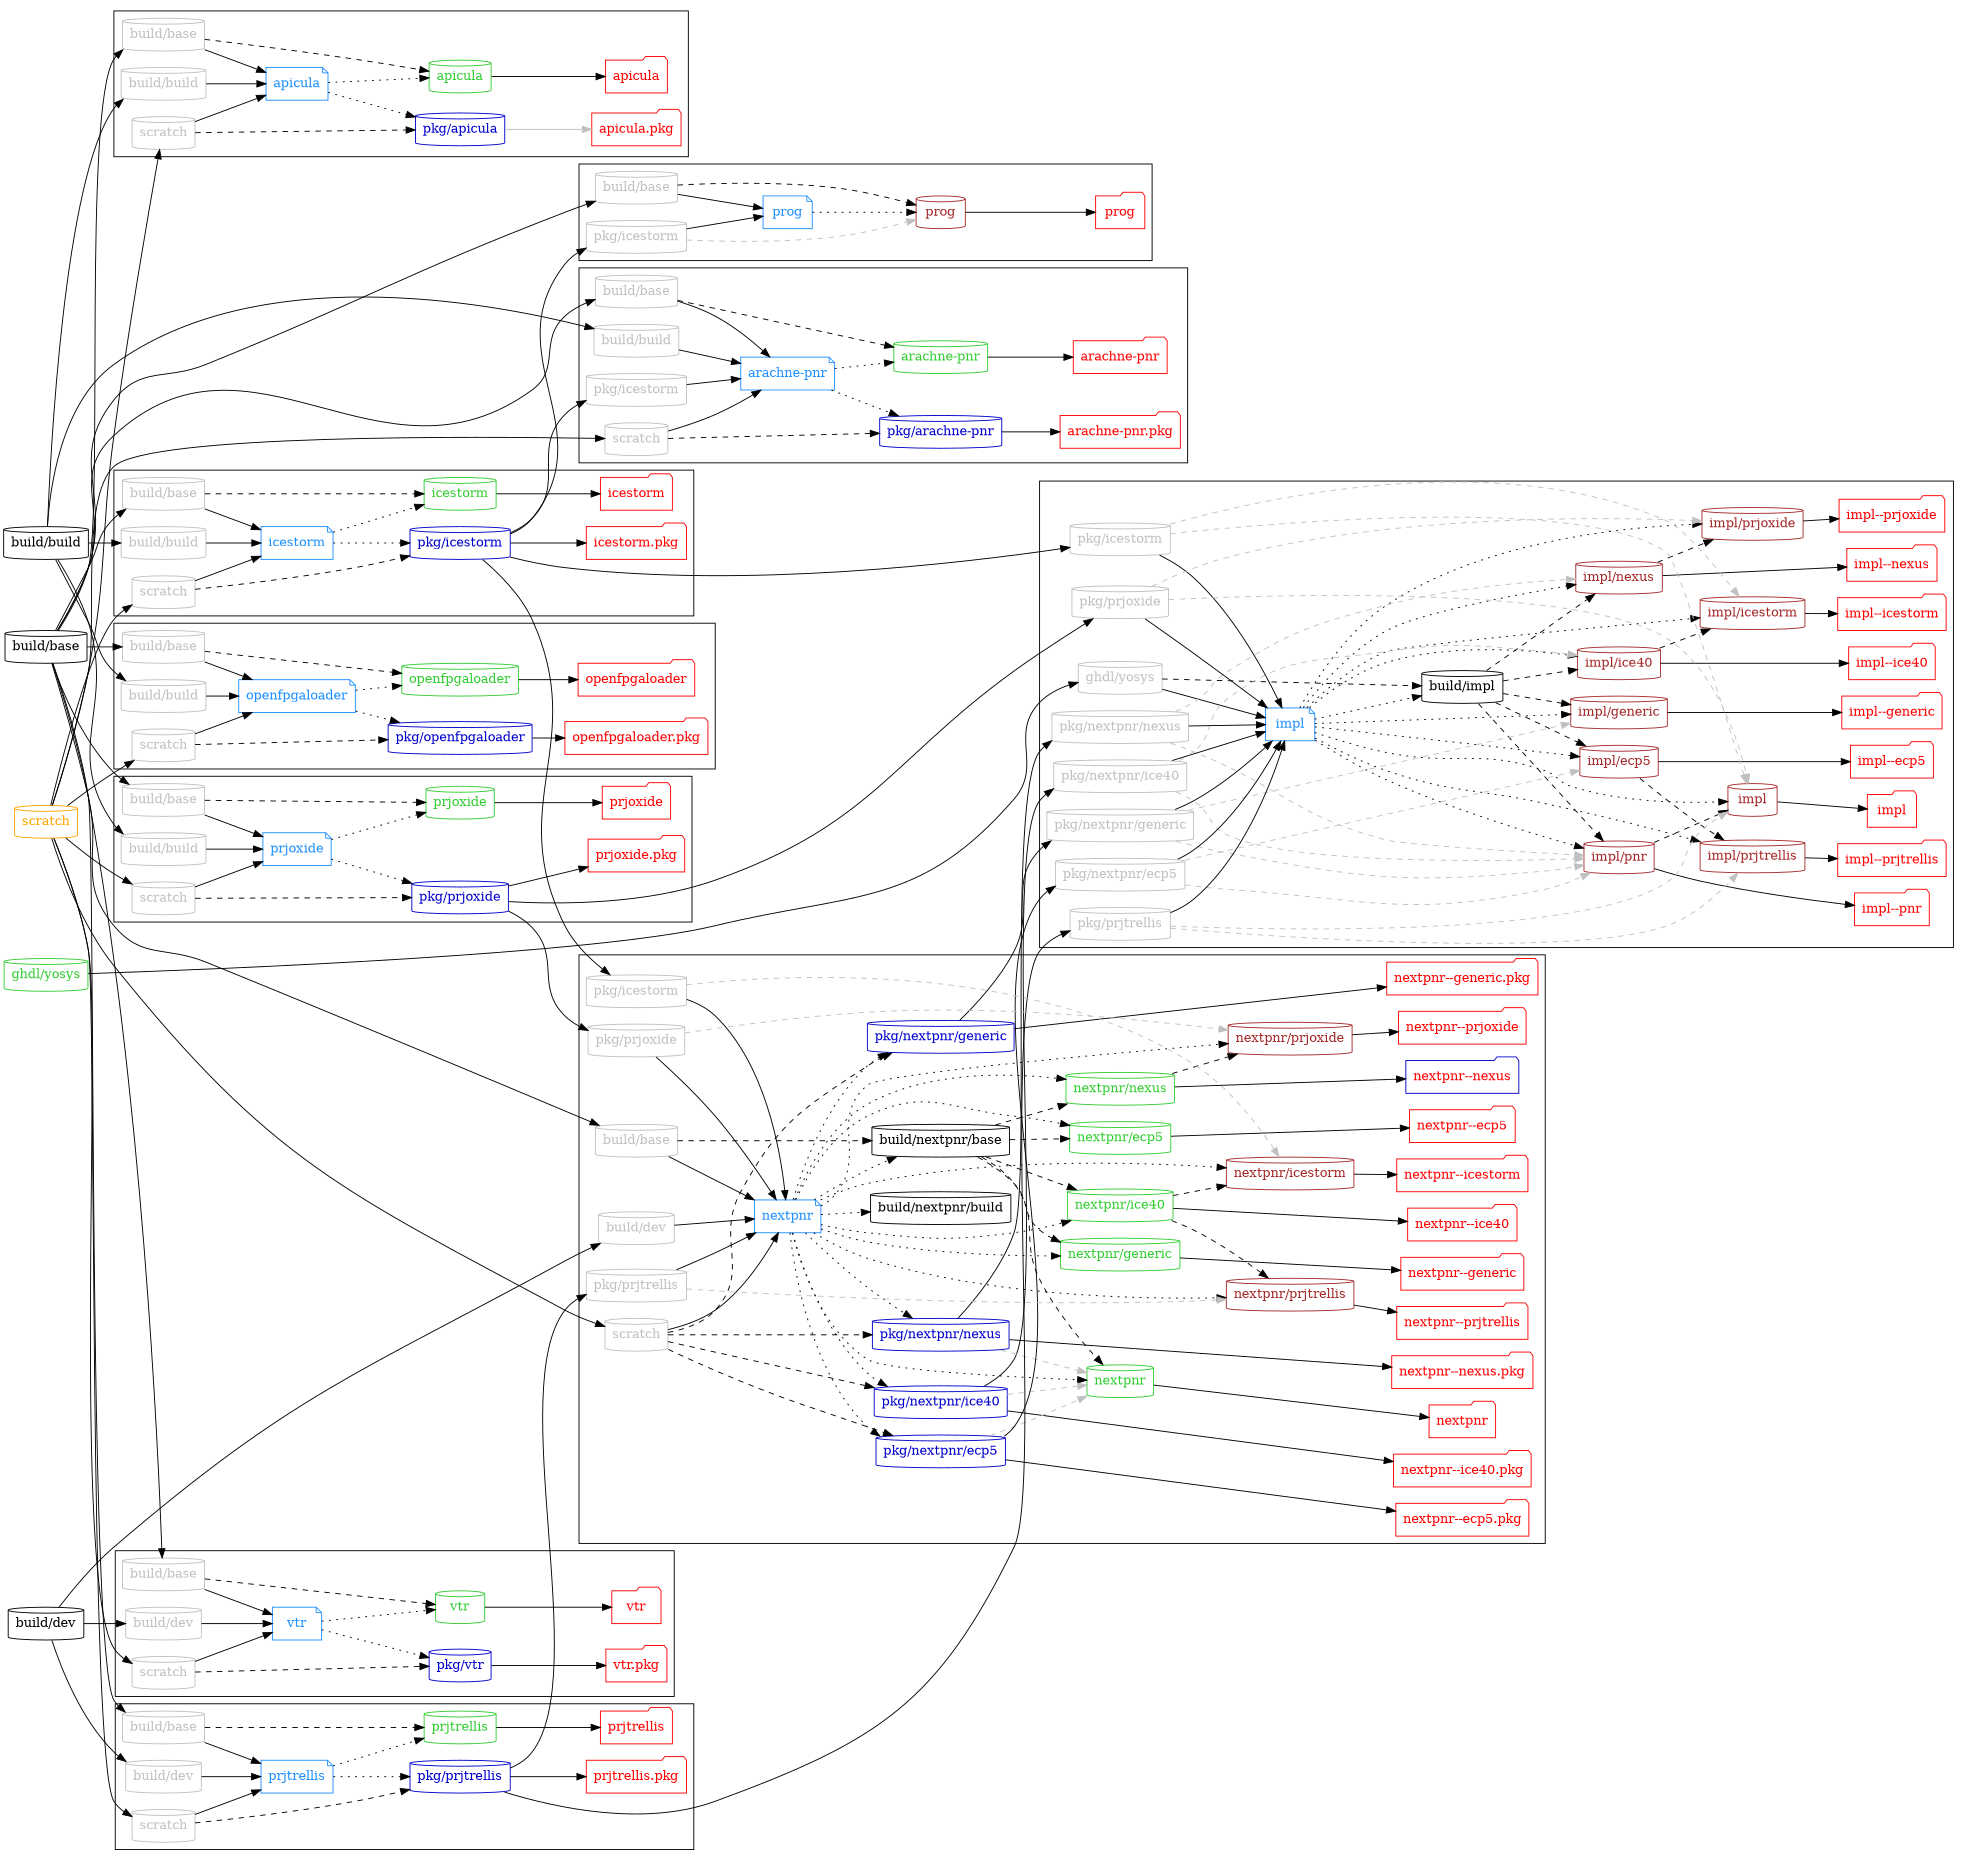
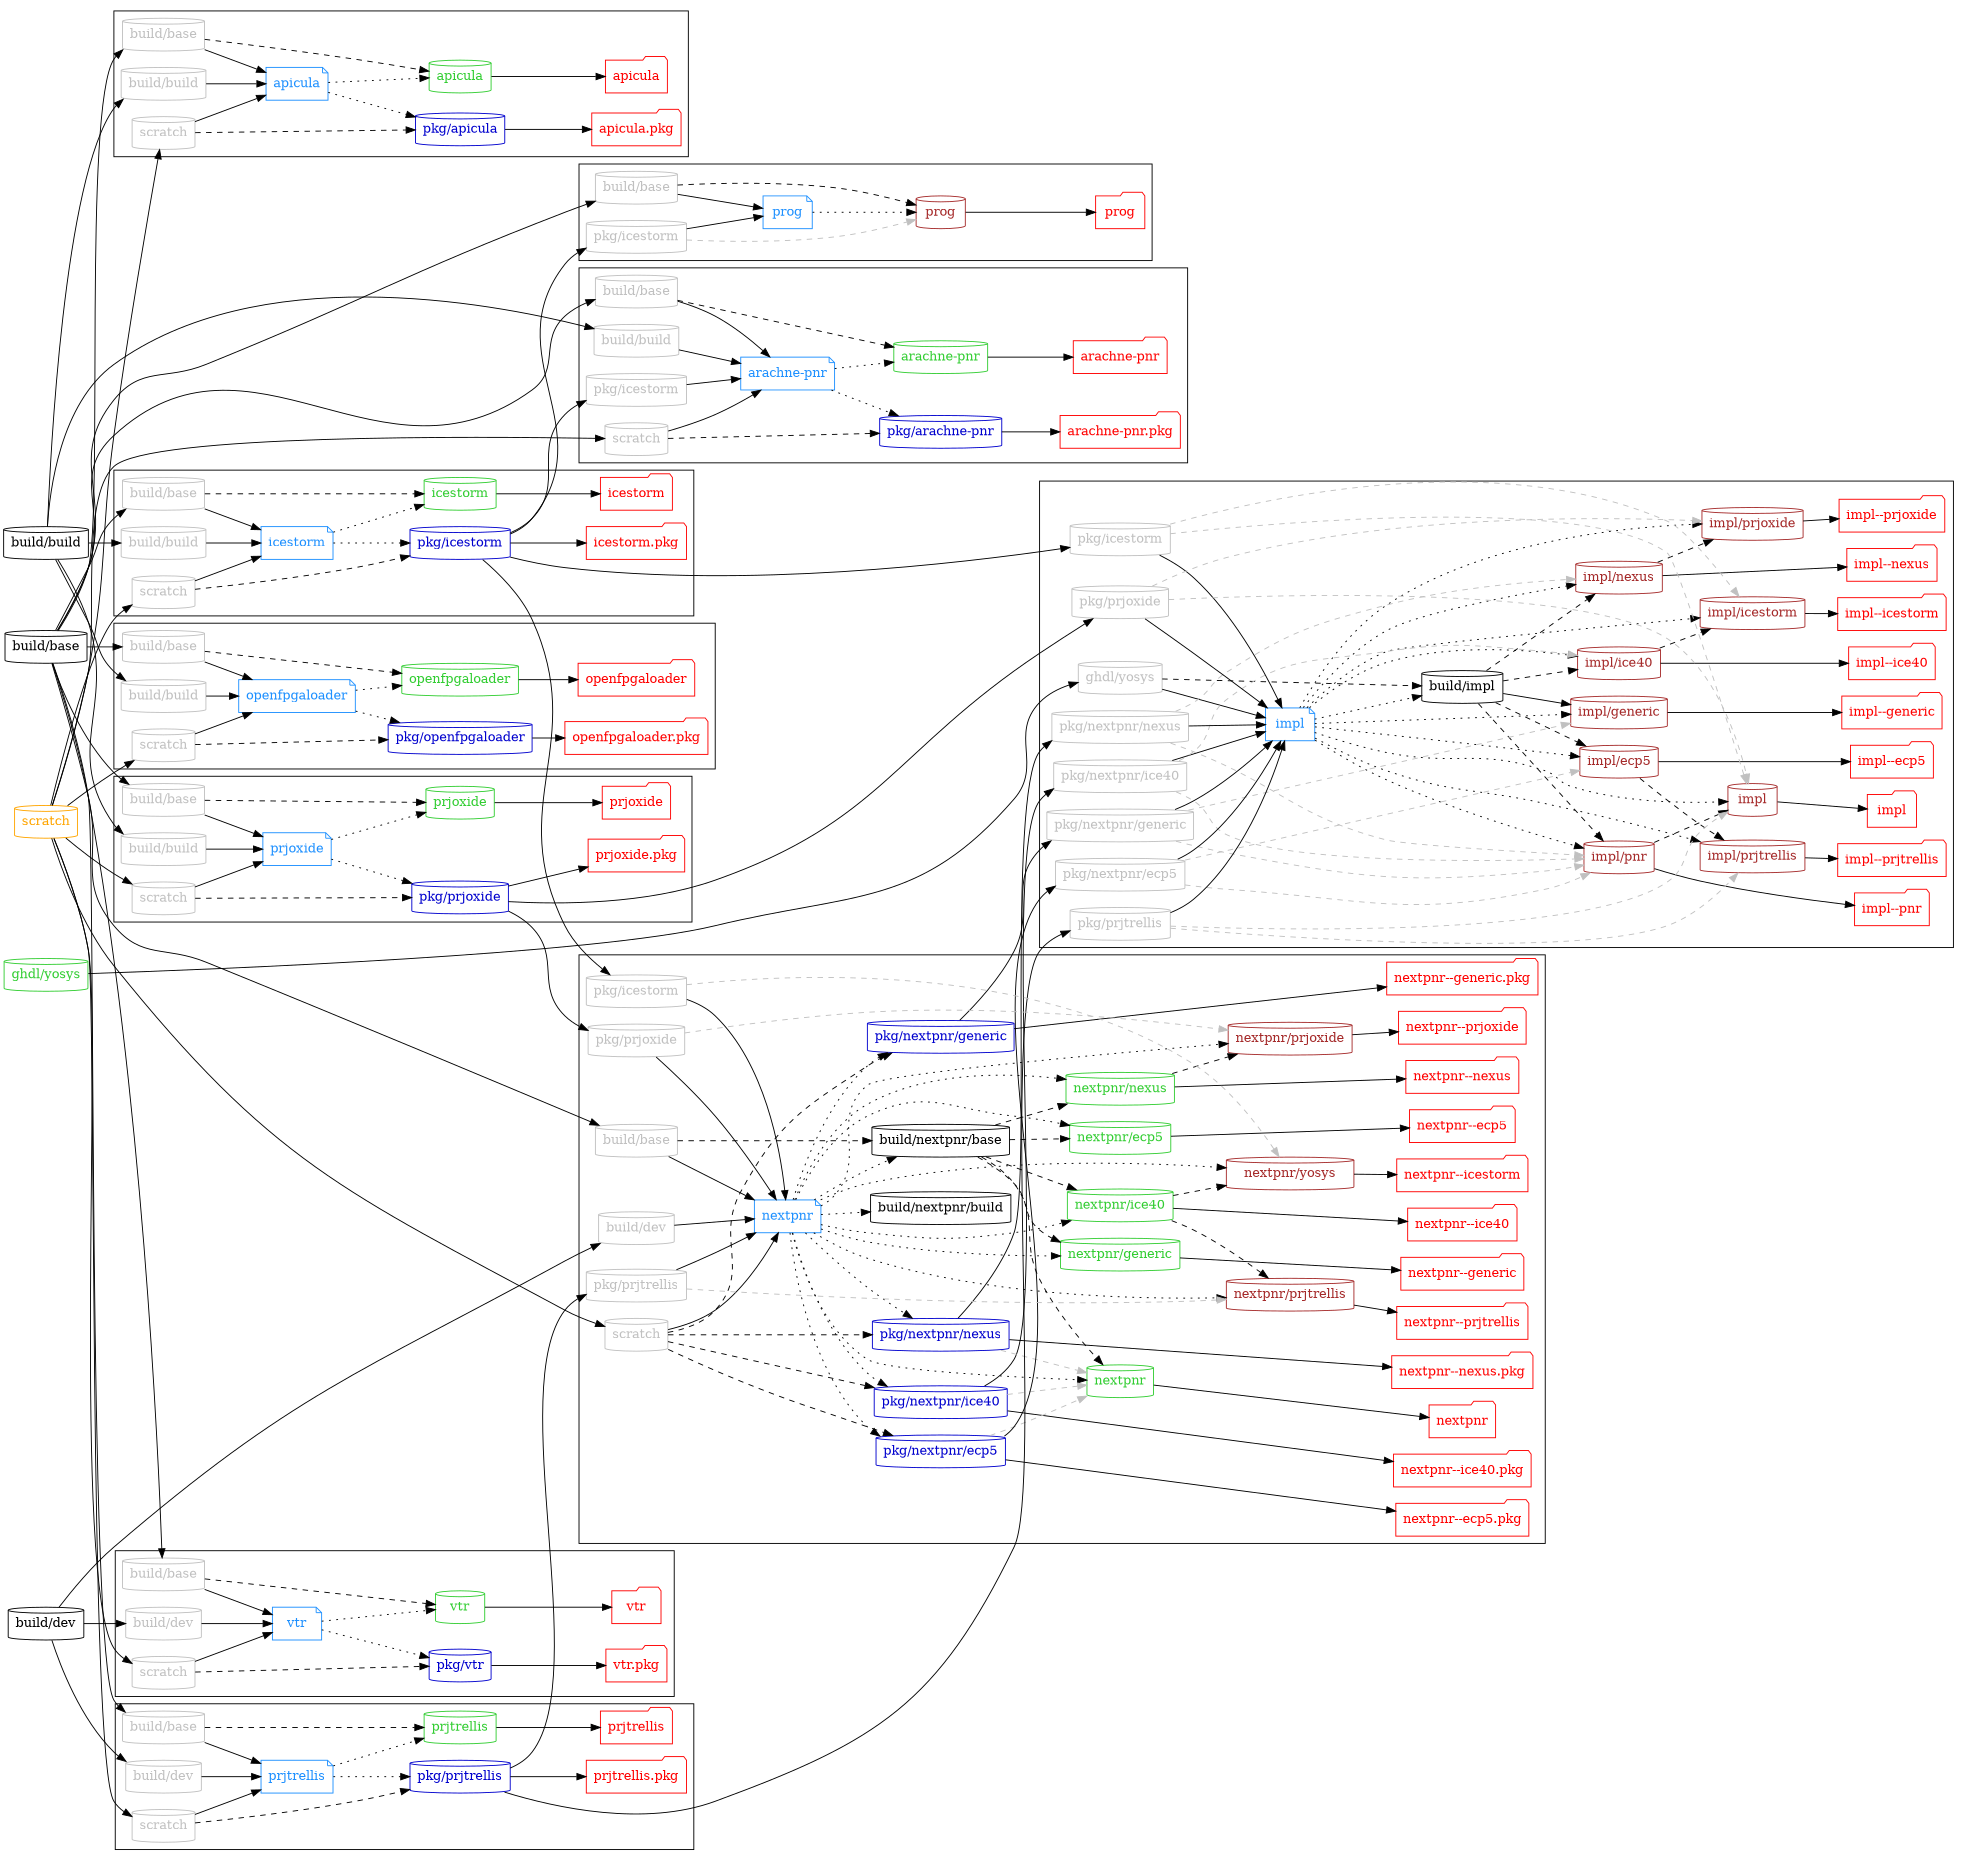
edge "pkg/apicula" -> "apicula.pkg": color grey -> black
edge "build/impl" -> "impl/generic": style dashed -> solid
node "nextpnr--nexus": color mediumblue -> red
node "nextpnr/icestorm": label "nextpnr/icestorm" -> "nextpnr/yosys"
